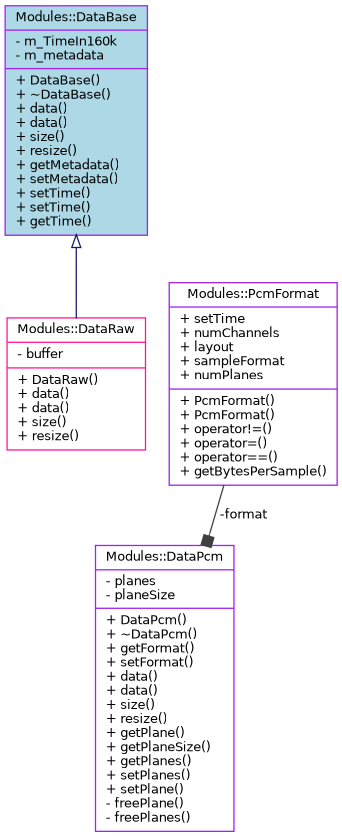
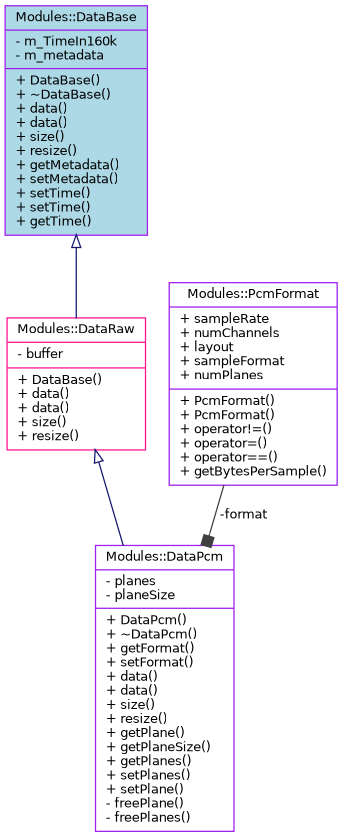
node "Modules::PcmFormat": text "+ setTime" -> "+ sampleRate"
node "Modules::DataRaw": text "+ DataRaw()" -> "+ DataBase()"
edge "Modules::DataPcm" -> "Modules::DataRaw": added
